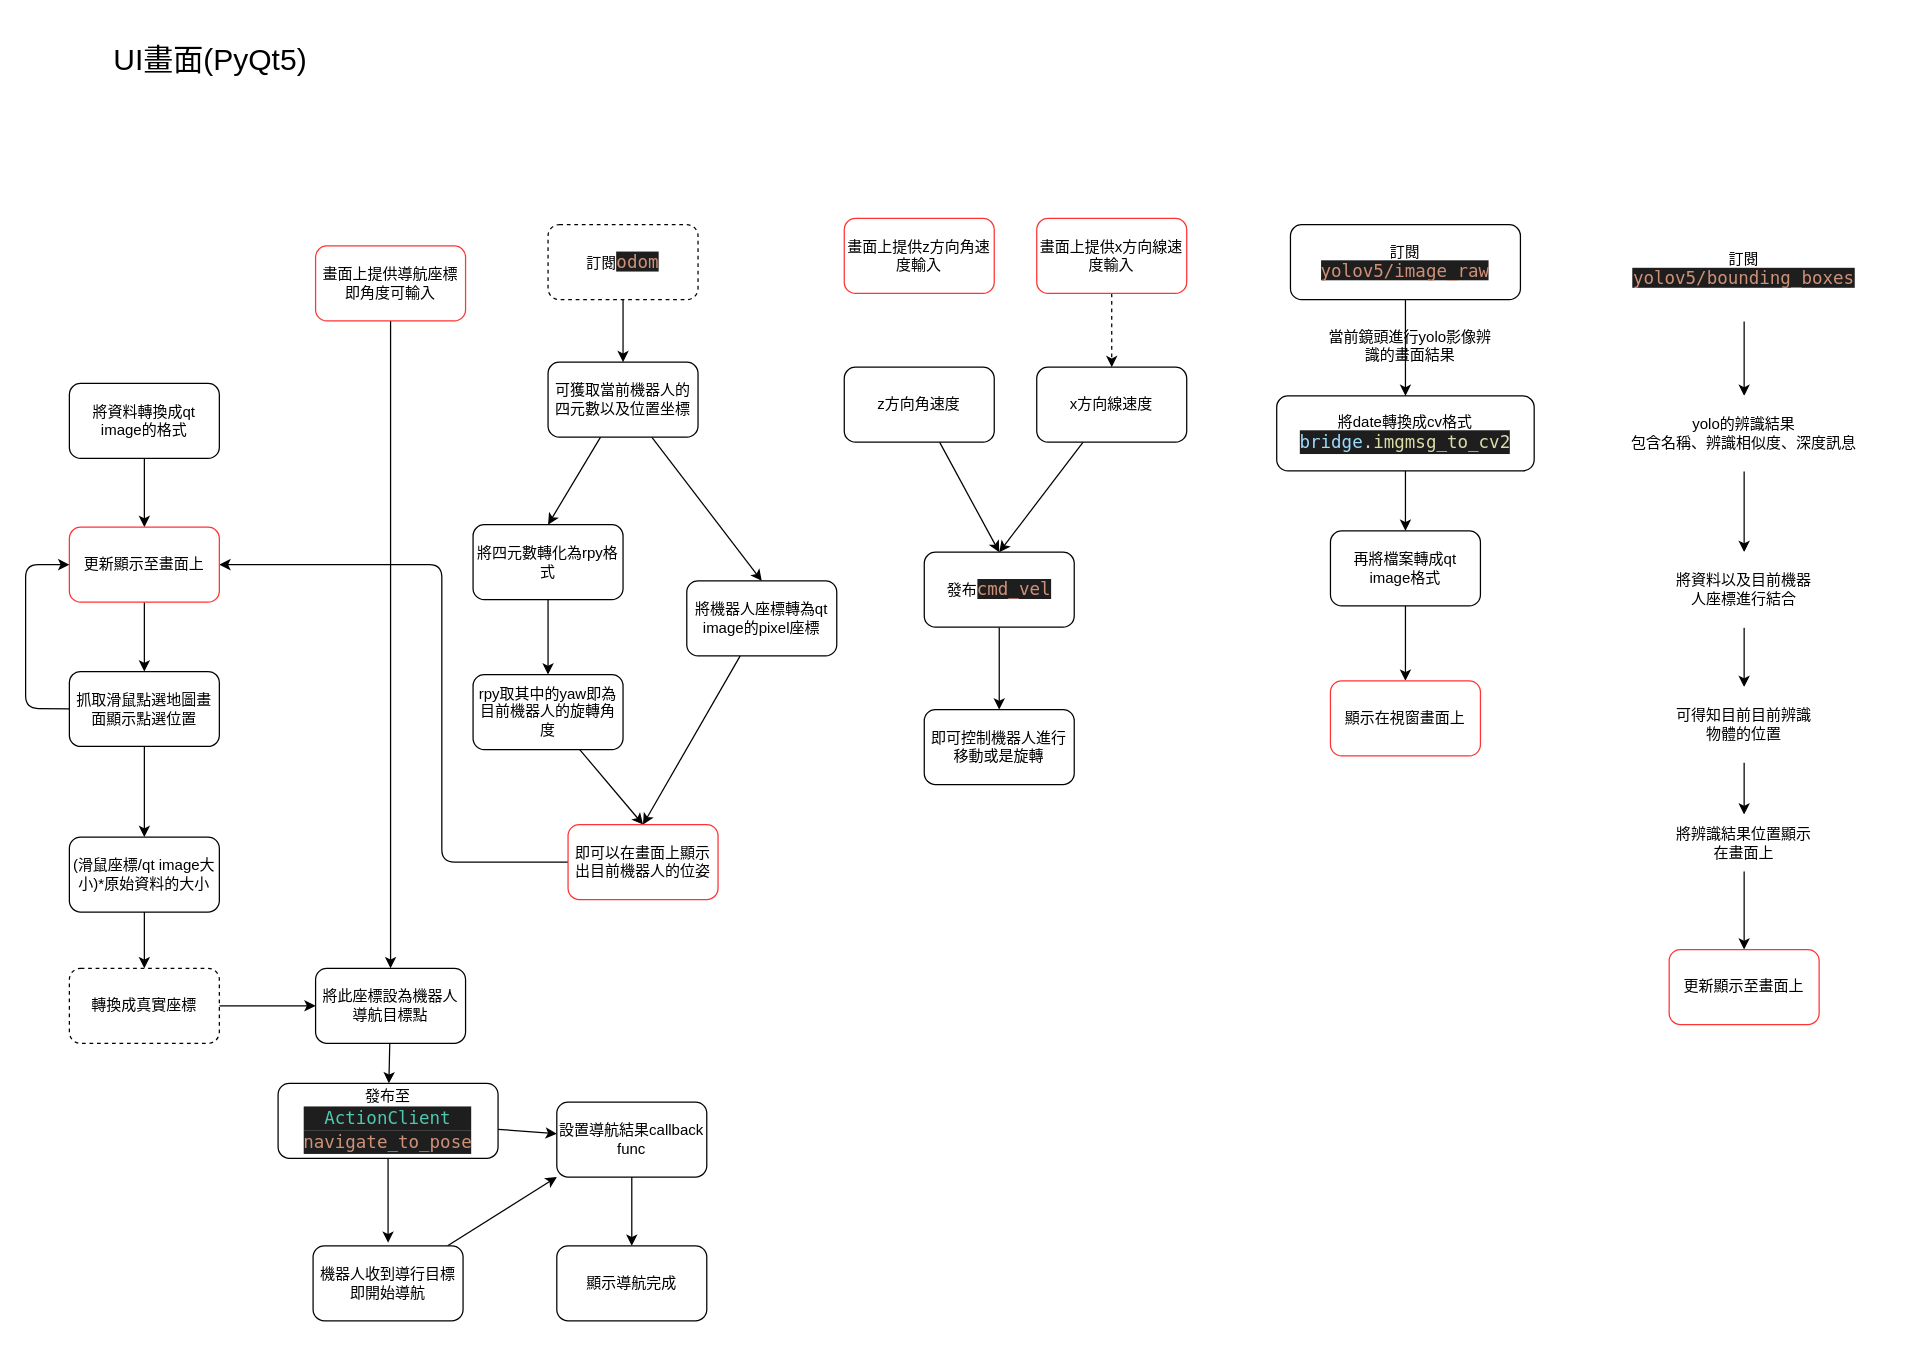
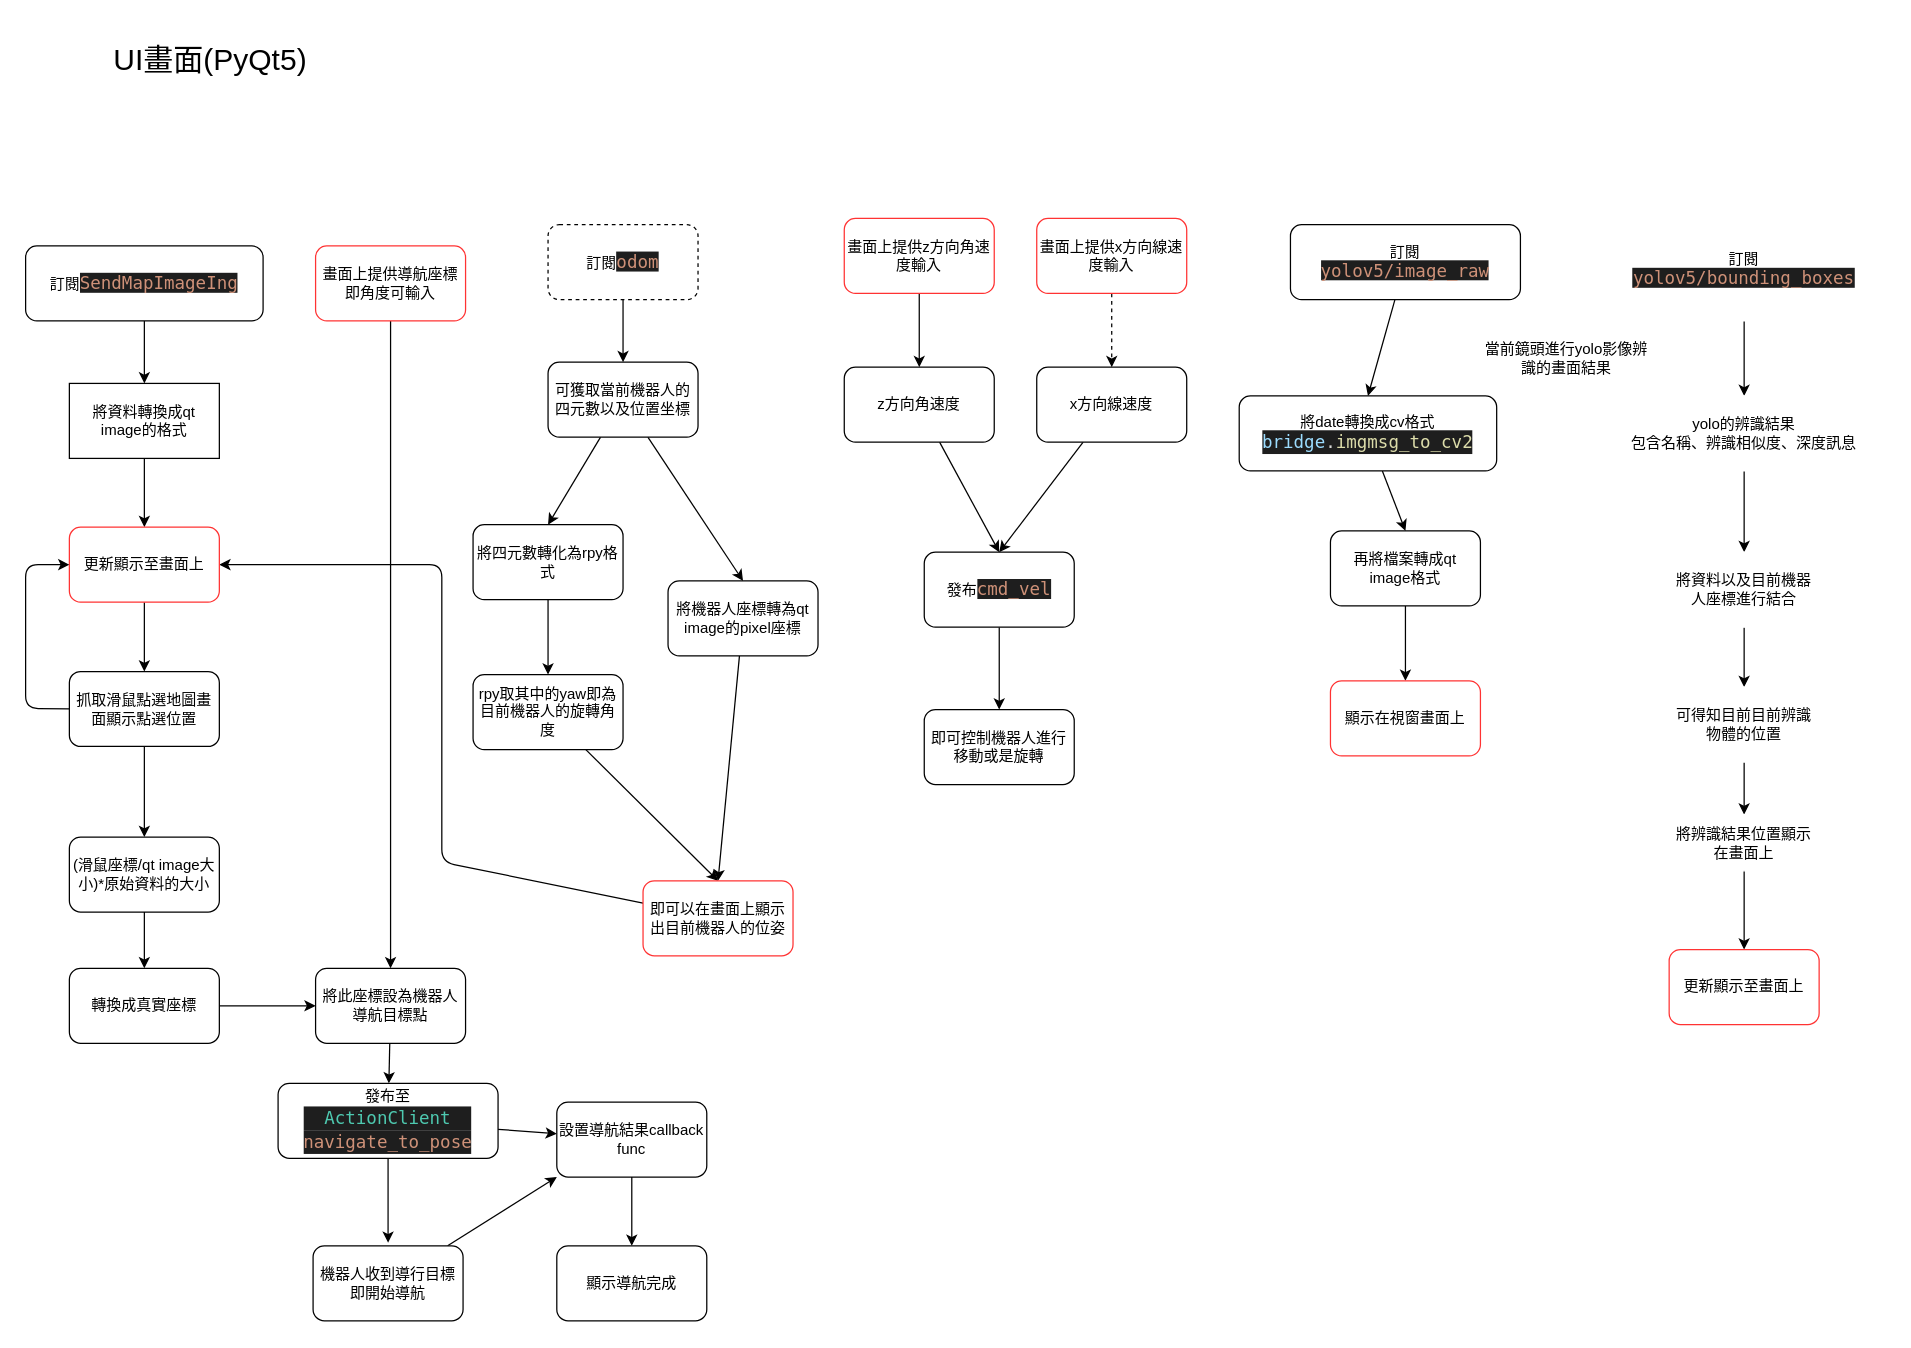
node "訂閱SendMapImageIng": added
edge "畫面上提供z方向角速度輸入" -> "z方向角速度": added
node "當前鏡頭進行yolo影像辨識的畫面結果": moved (1411, 346) -> (1567, 358)
edge "訂閱SendMapImageIng" -> "將資料轉換成qt image的格式": added
node "將資料轉換成qt image的格式": shape rounded rectangle -> rectangle
node "將date轉換成cv格式 bridge.imgmsg_to_cv2": moved (1406, 433) -> (1368, 433)
node "將機器人座標轉為qt image的pixel座標": moved (762, 618) -> (743, 618)
node "即可以在畫面上顯示出目前機器人的位姿": moved (643, 862) -> (718, 918)
node "轉換成真實座標": style dashed -> solid
